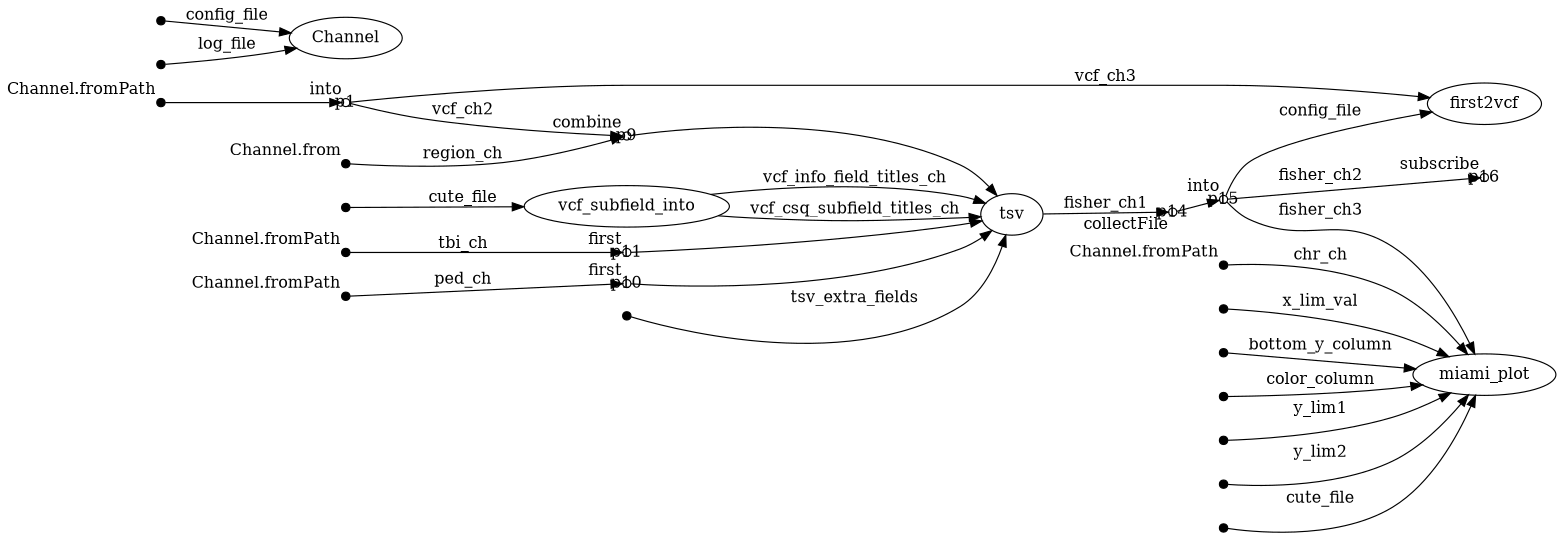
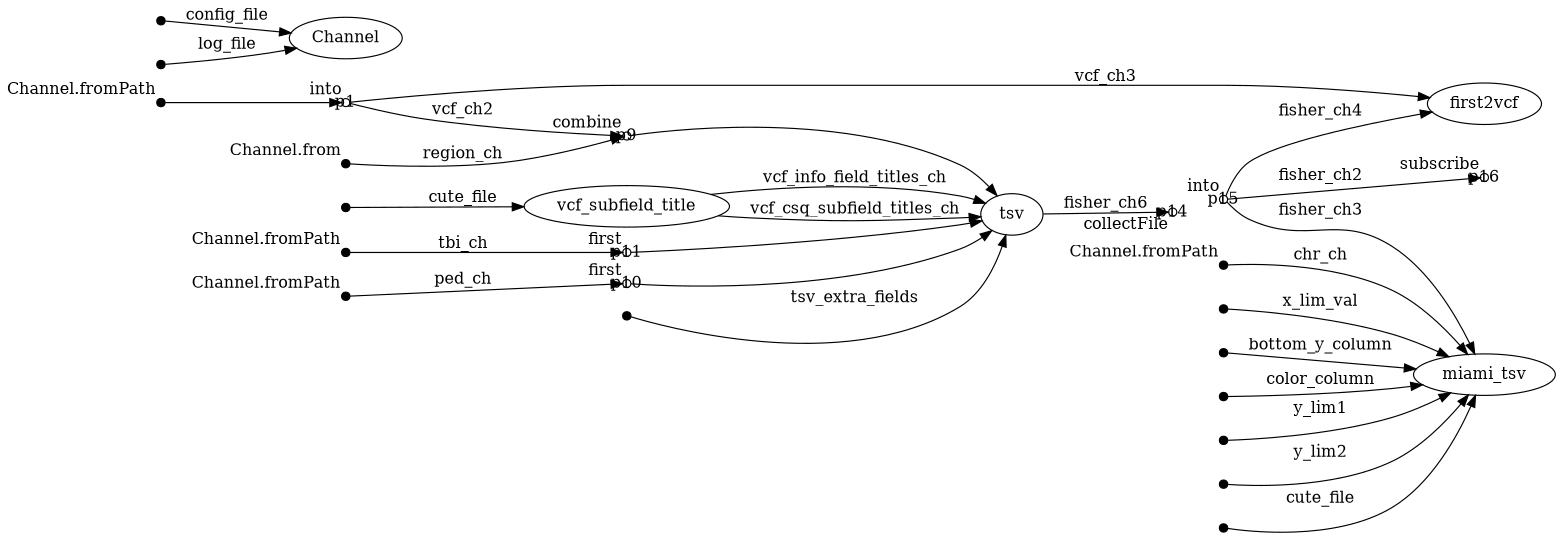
edge "p15 into" -> "first2vcf": label "config_file" -> "fisher_ch4"
edge "tsv" -> "p14 collectFile": label "fisher_ch1" -> "fisher_ch6"
node "vcf_subfield_into": label "vcf_subfield_into" -> "vcf_subfield_title"
edge "p14 collectFile" -> "p15 into": removed
node "miami_plot": label "miami_plot" -> "miami_tsv"
